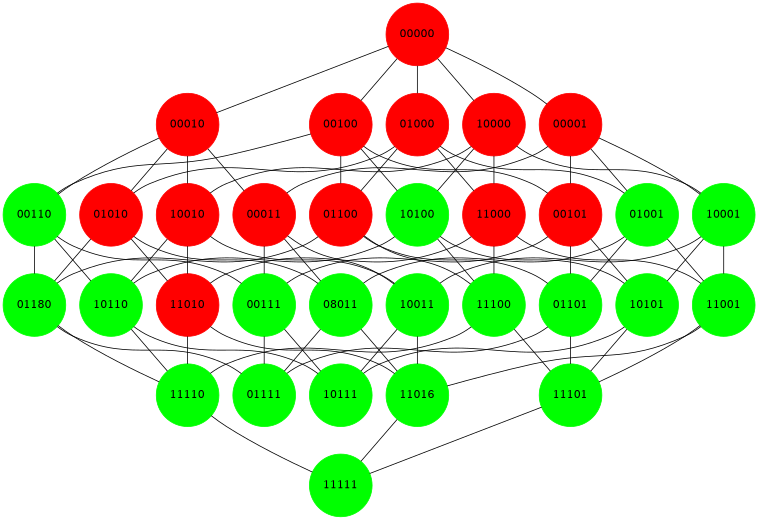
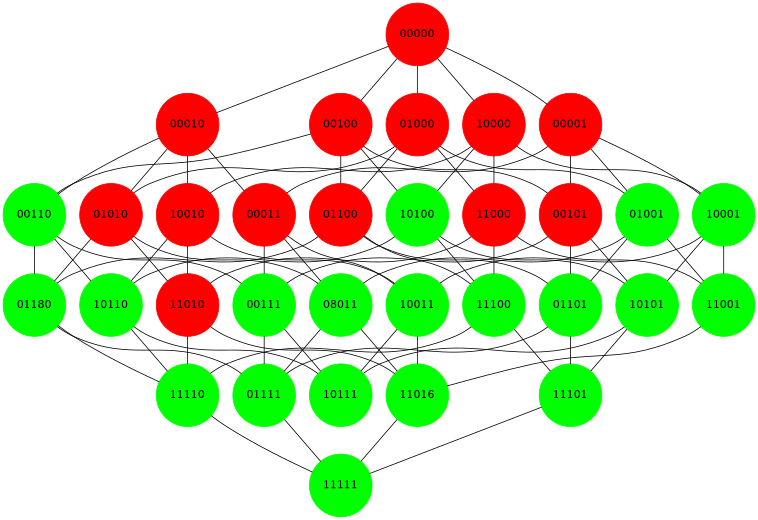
edge "11001" -- "11101": removed
edge "01111" -- "11111": added
